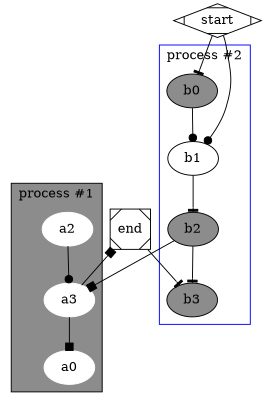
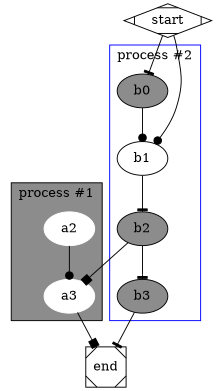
edge "end" -> "b3": reversed
node "a0": removed
